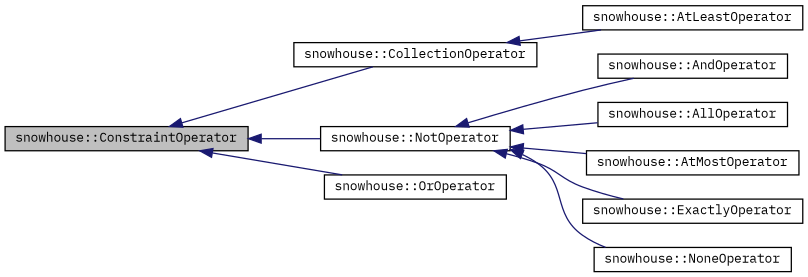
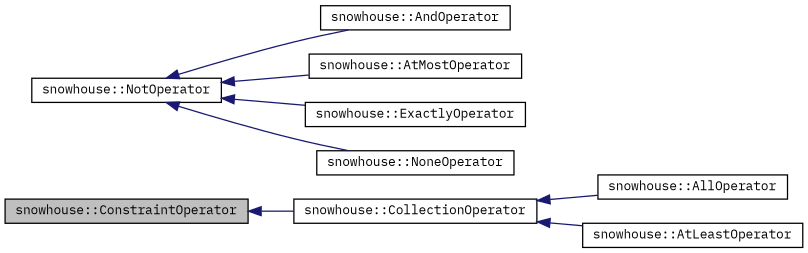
edge "snowhouse::AllOperator" -> "snowhouse::NotOperator": now "snowhouse::AllOperator" -> "snowhouse::CollectionOperator"
edge "snowhouse::NotOperator" -> "snowhouse::ConstraintOperator": removed
node "snowhouse::OrOperator": removed
